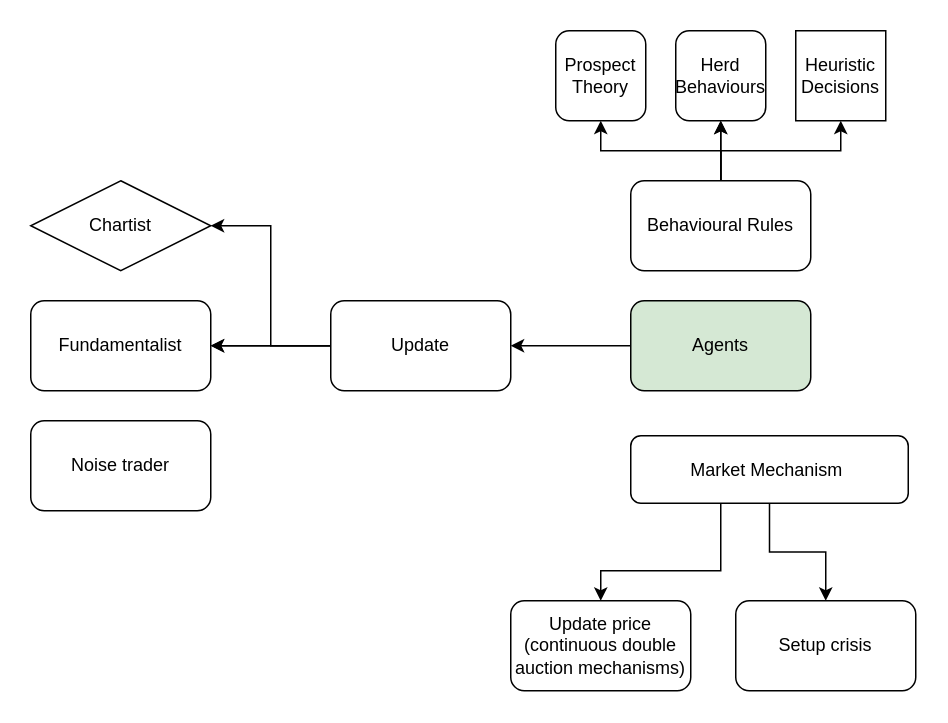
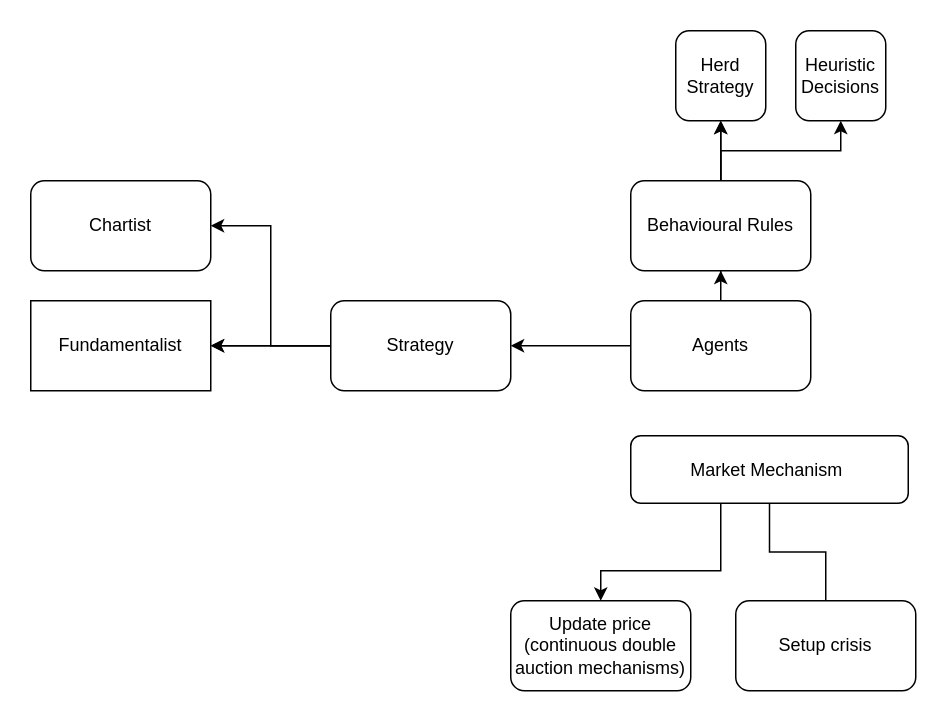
node "Prospect Theory": removed
node "Herd Behaviours": label "Herd Behaviours" -> "Herd Strategy"
node "Heuristic Decisions": shape rectangle -> rounded rectangle
edge "Behavioural Rules" -> "Prospect Theory": removed
node "Chartist": shape diamond -> rounded rectangle
edge "Agents" -> "Behavioural Rules": added
node "Fundamentalist": shape rounded rectangle -> rectangle
node "Update": label "Update" -> "Strategy"
node "Agents": fillcolor #d5e8d4 -> #ffffff
node "Noise trader": removed
edge "Market Mechanism" -> "Setup crisis": arrowhead classic -> none
